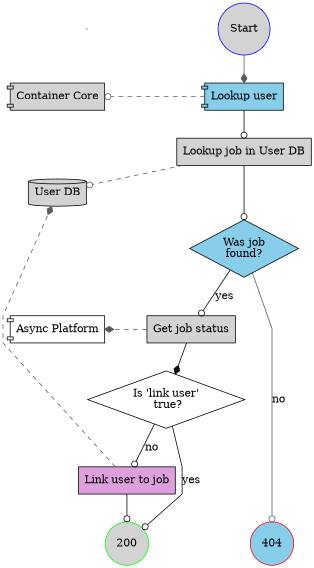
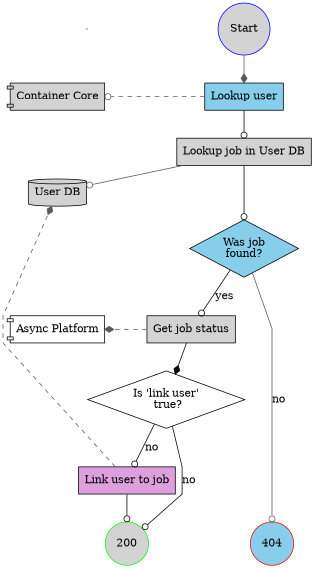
node "Lookup user": shape component -> box
edge "Lookup job in User DB" -> "User DB": style dashed -> solid
edge "Is 'link user' true?" -> "200": label "yes" -> "no"
